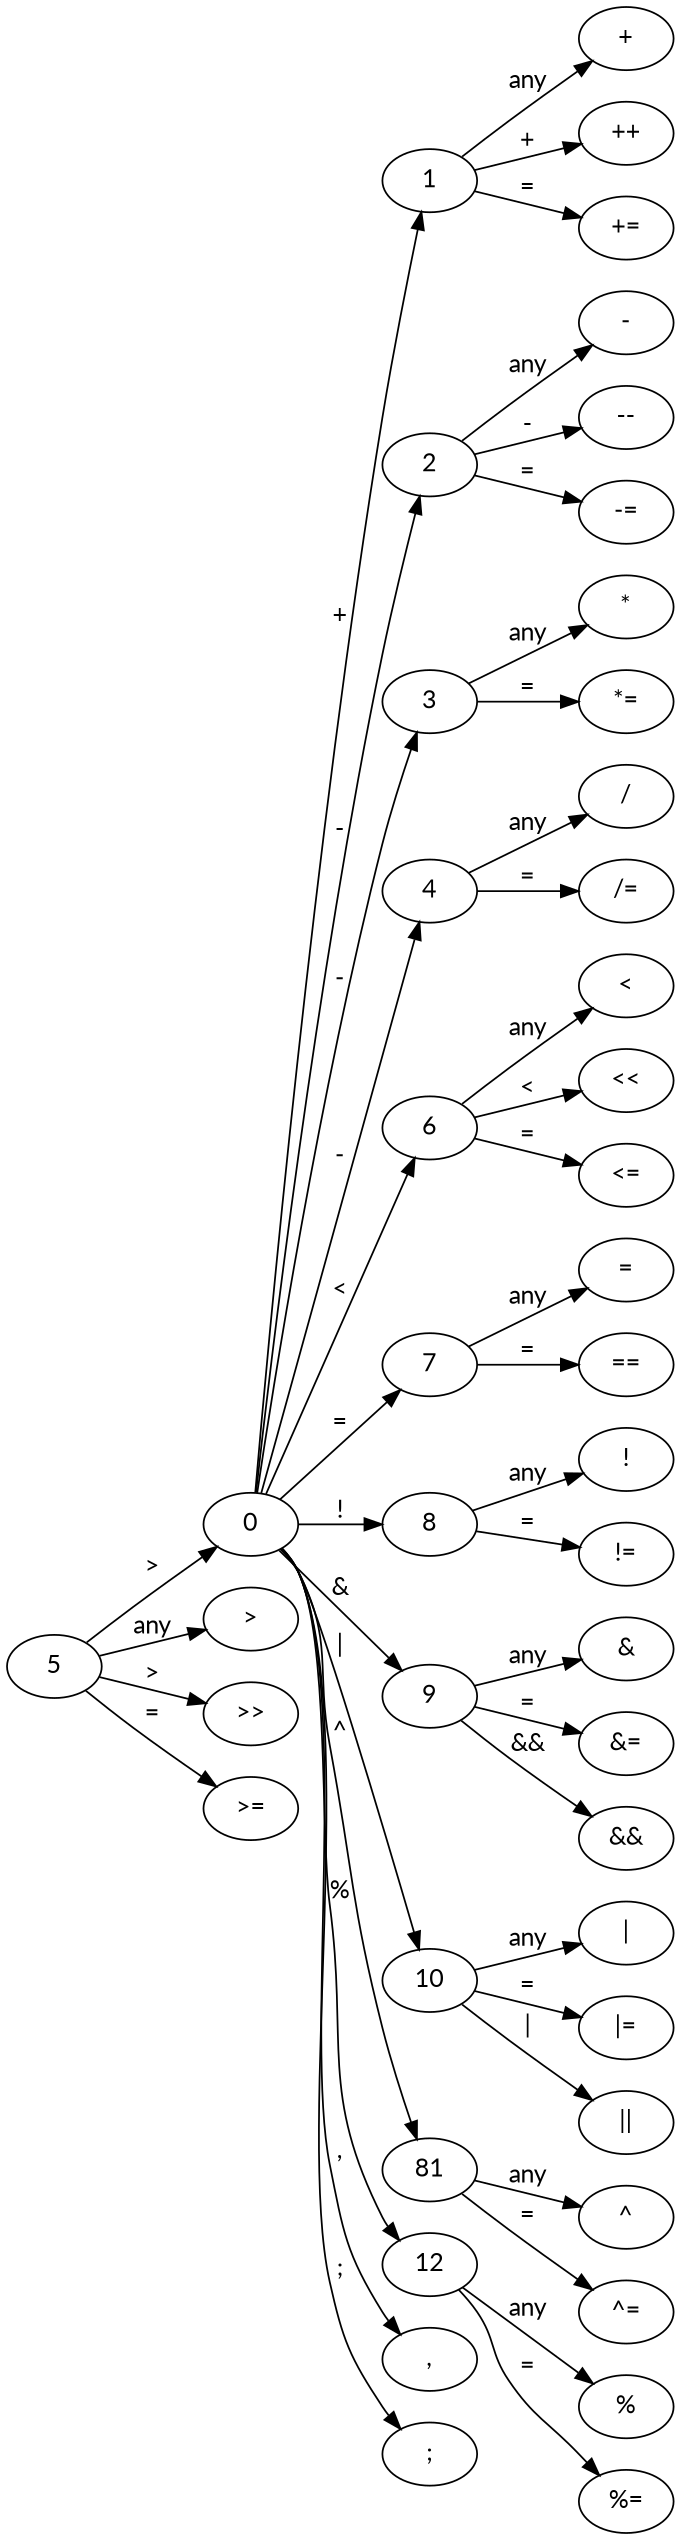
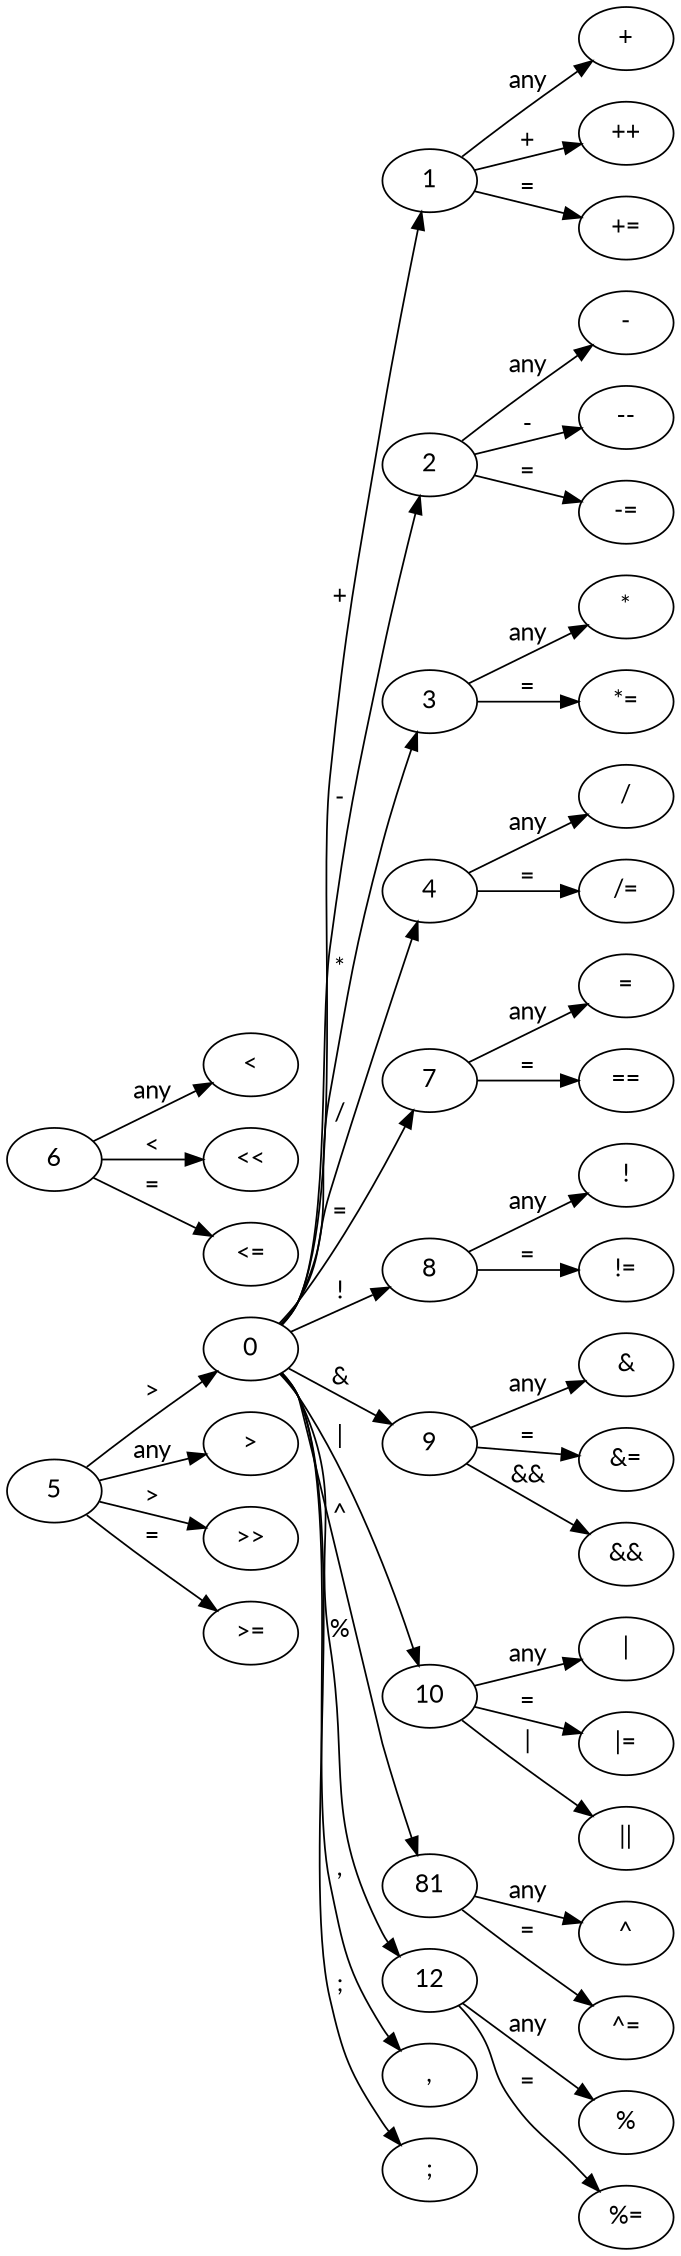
edge "0" -> "3": label "-" -> "*"
edge "0" -> "4": label "-" -> "/"
edge "0" -> "6": removed, label "<"
